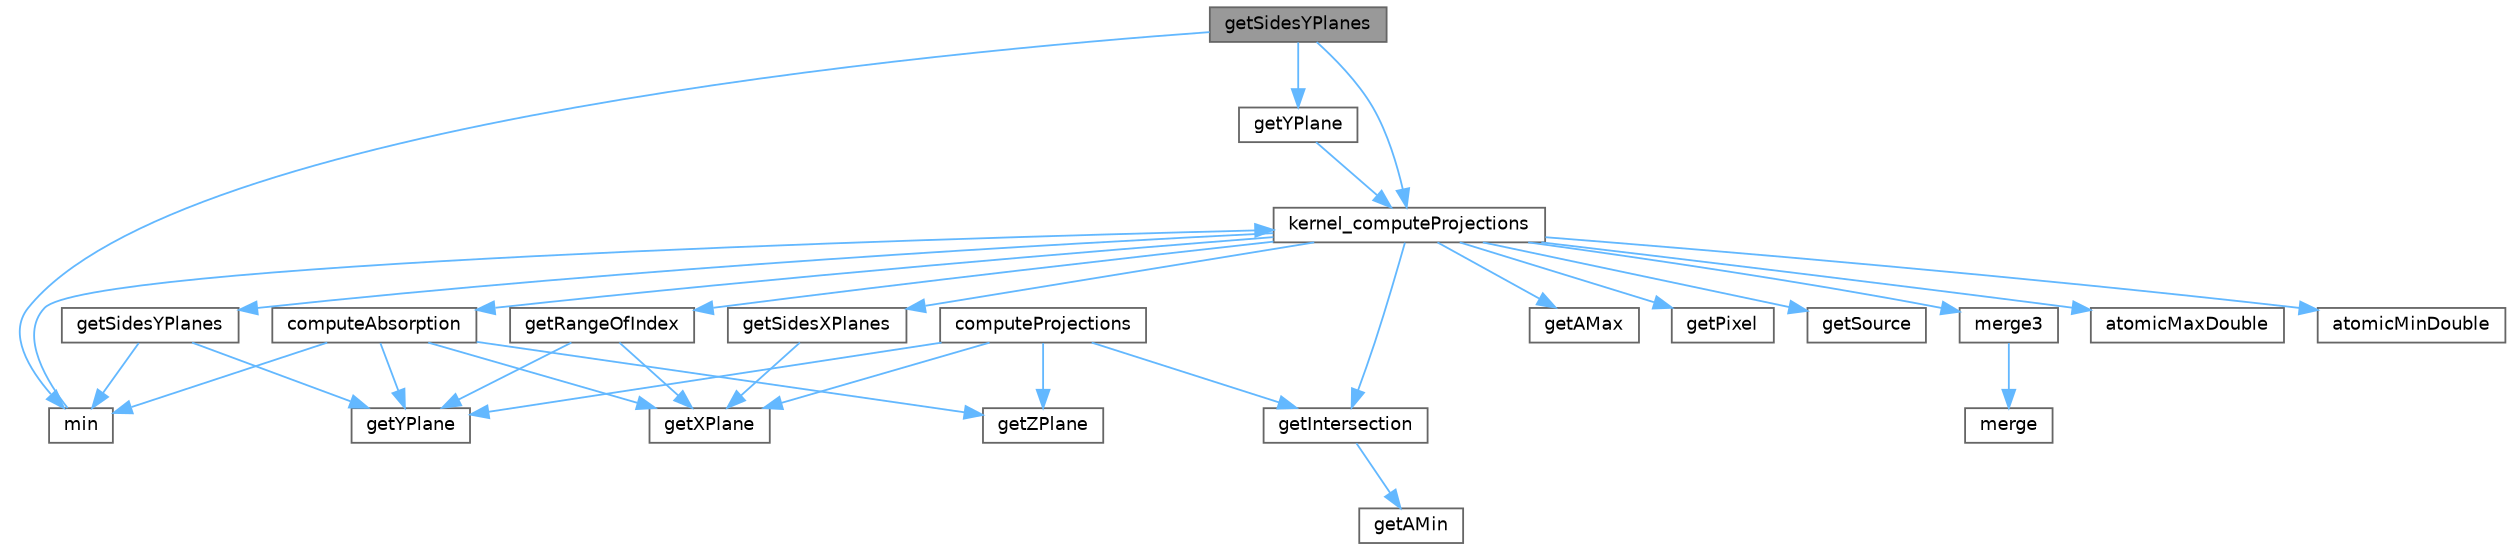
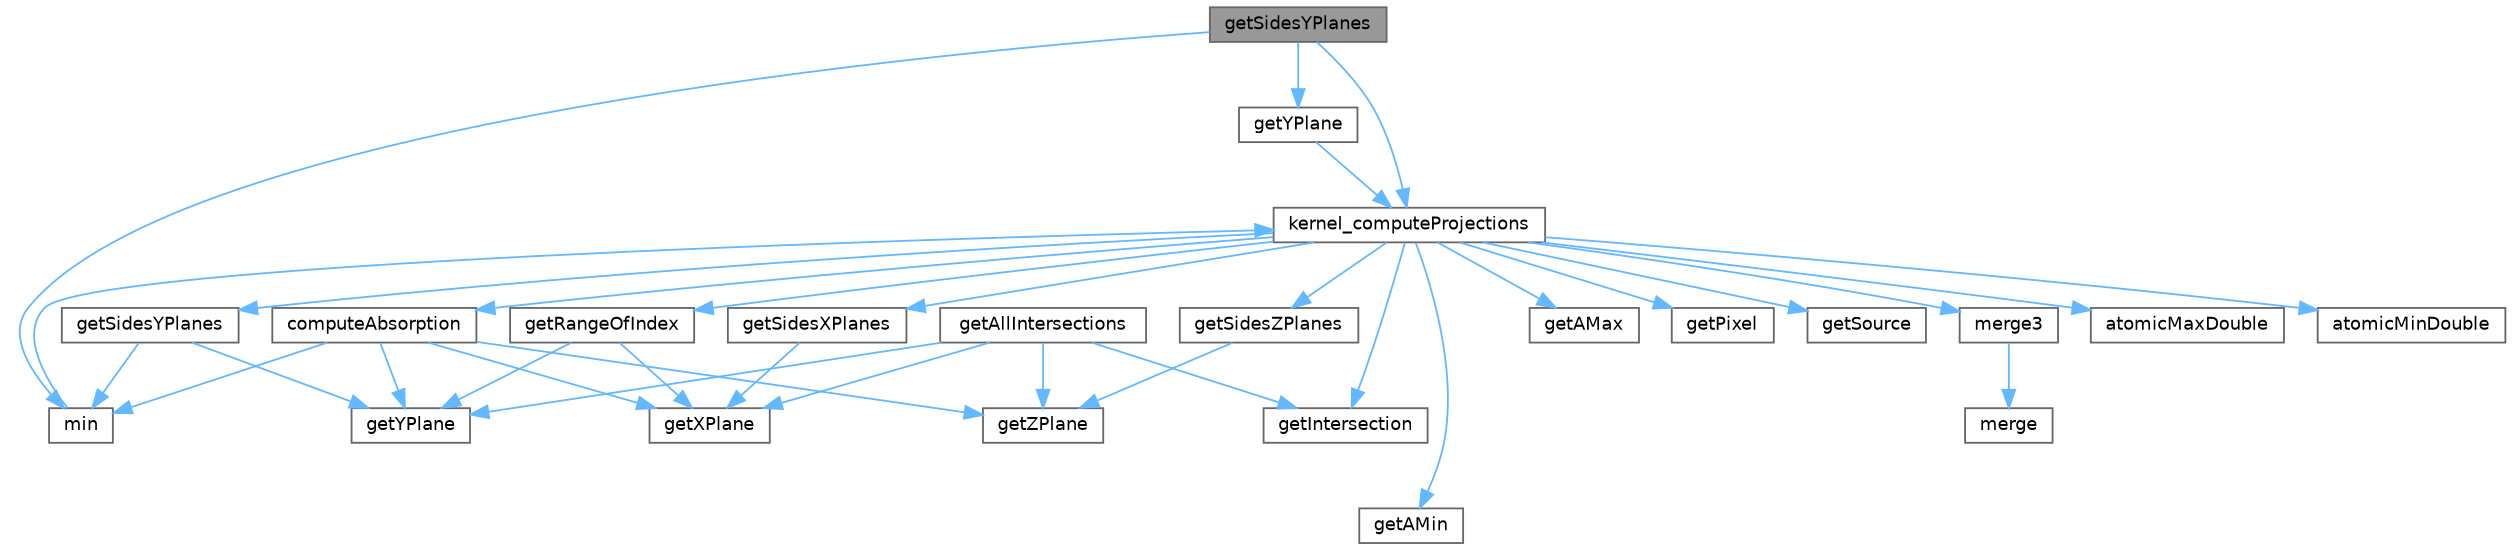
node "computeProjections": label "computeProjections" -> "getAllIntersections"
node "getSidesZPlanes": added
edge "getIntersection" -> "getAMin": now "kernel_computeProjections" -> "getAMin"
